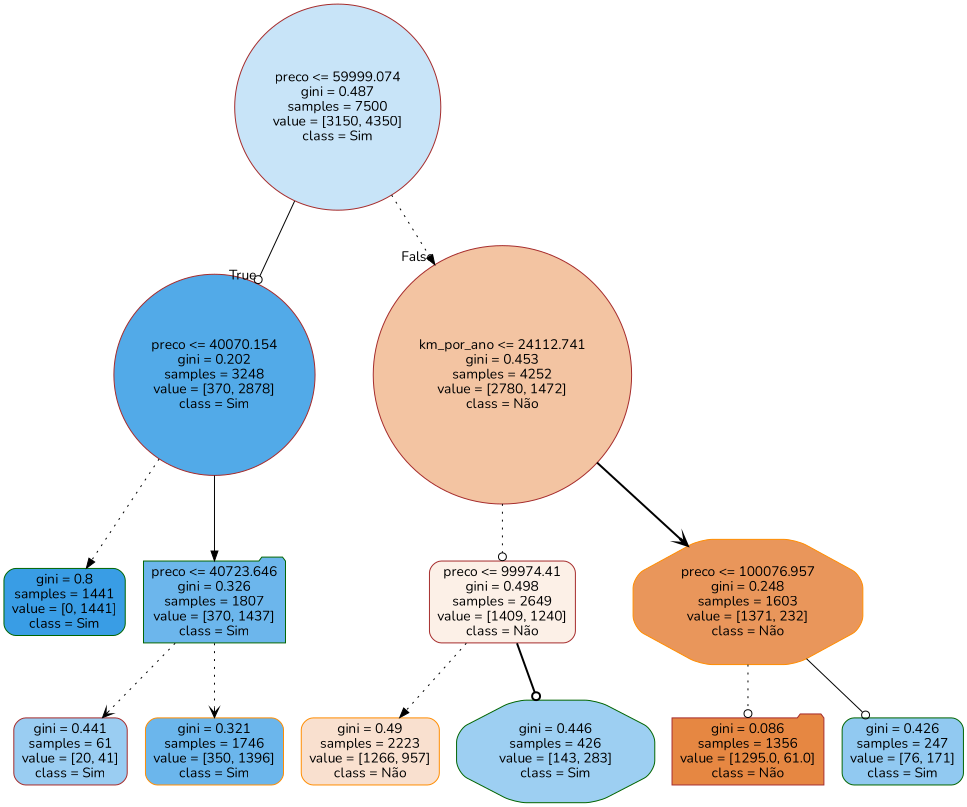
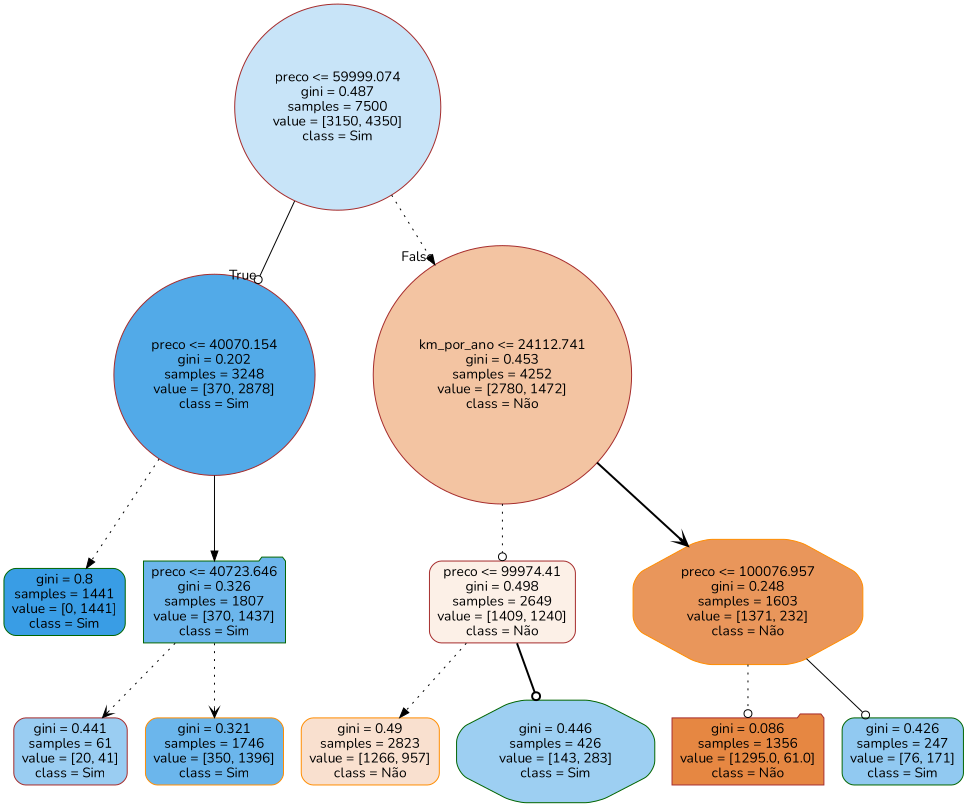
node "gini = 0.49 samples = 2223 value = [1266, 957] class = Não": label "gini = 0.49 samples = 2223 value = [1266, 957] class = Não" -> "gini = 0.49 samples = 2823 value = [1266, 957] class = Não"
